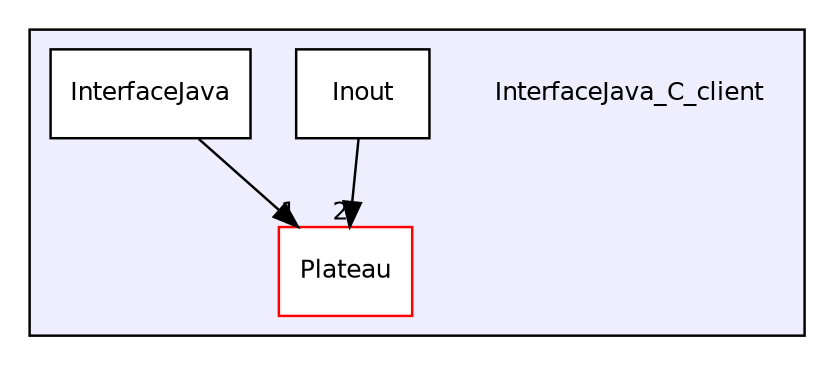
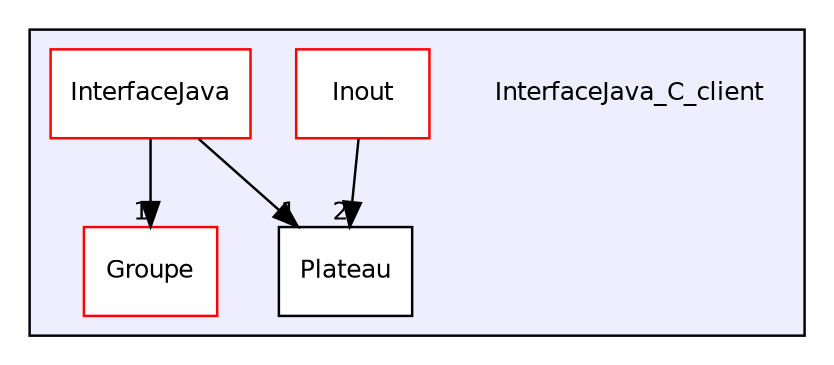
node "InterfaceJava": color black -> red
node "Inout": color black -> red
node "Groupe": added
node "Plateau": color red -> black
